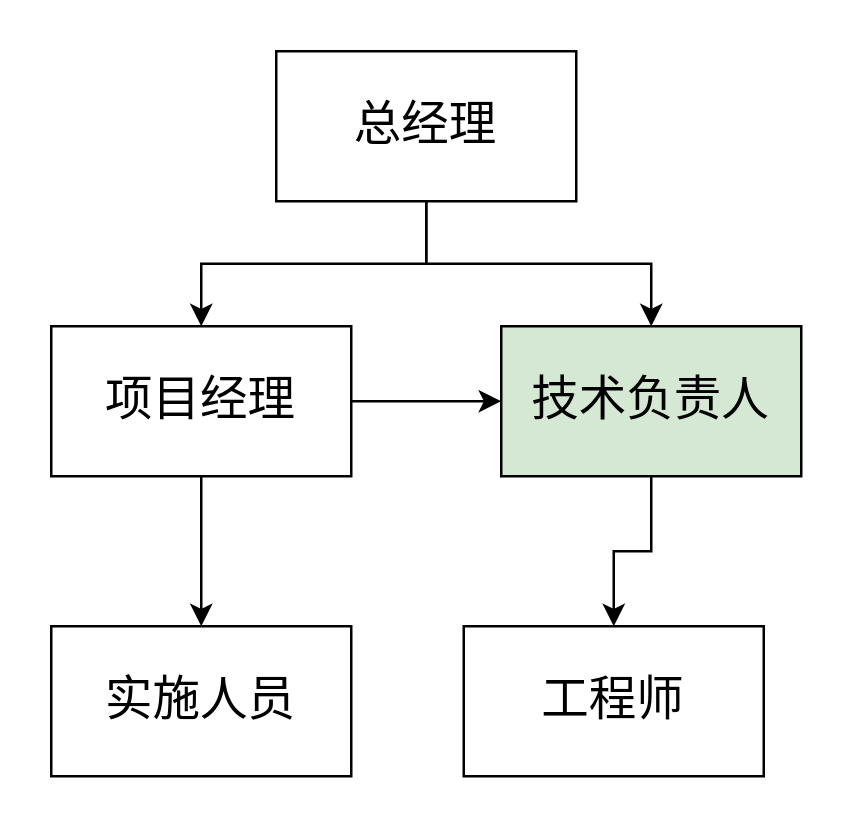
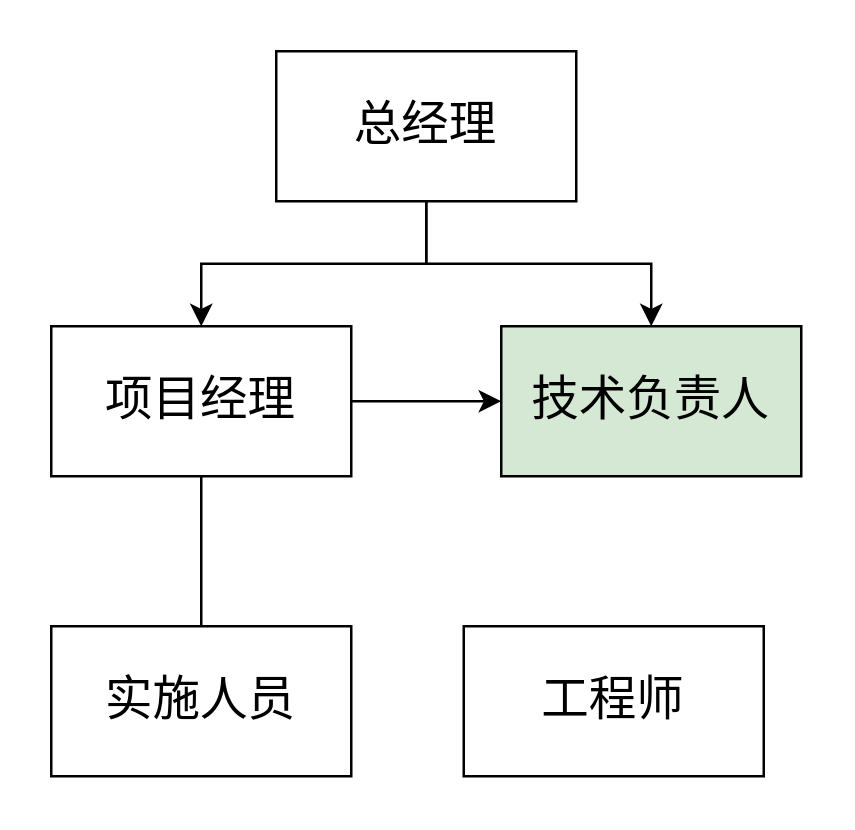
edge "技术负责人" -> "工程师": removed
edge "项目经理" -> "实施人员": arrowhead classic -> none
